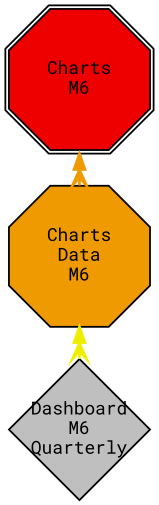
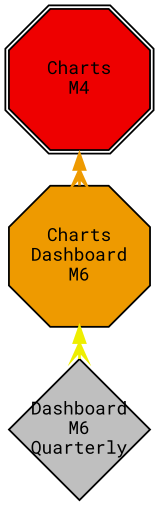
node "Charts M6": label "Charts M6" -> "Charts M4"
node "Charts Data M6": label "Charts Data M6" -> "Charts Dashboard M6"
